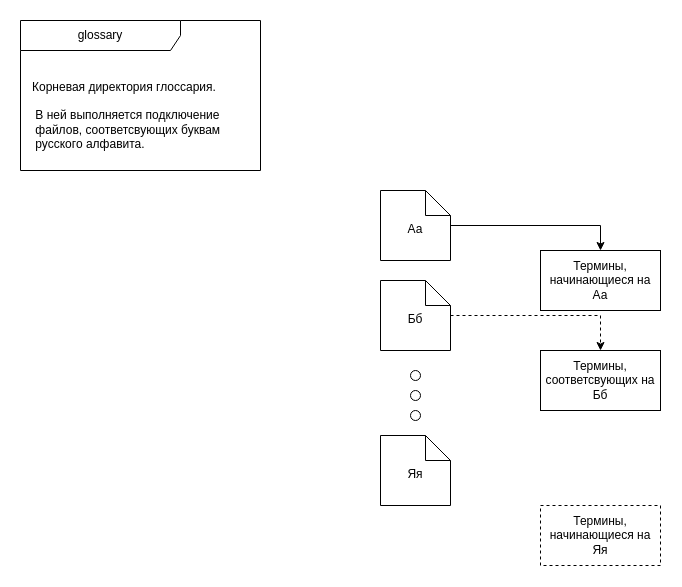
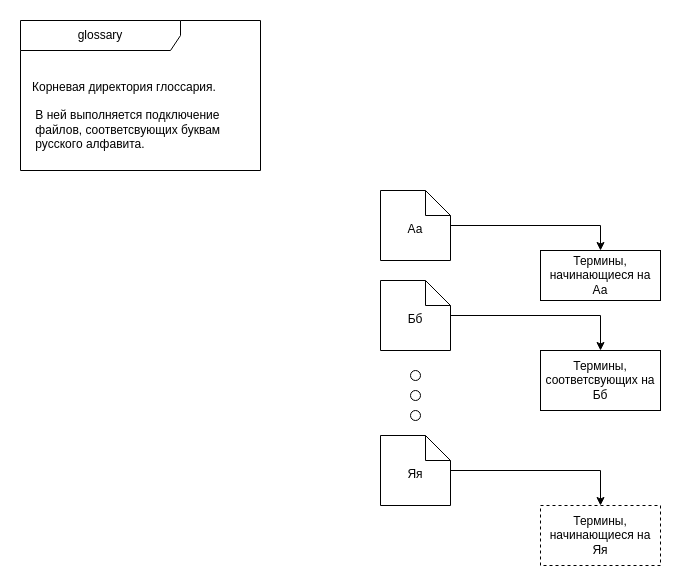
node "Термины, начинающиеся на Аа": size 120x60 -> 120x50
edge "Бб" -> "Термины, соответсвующих на Бб": style dashed -> solid
edge "Яя" -> "Термины, начинающиеся на Яя": added
